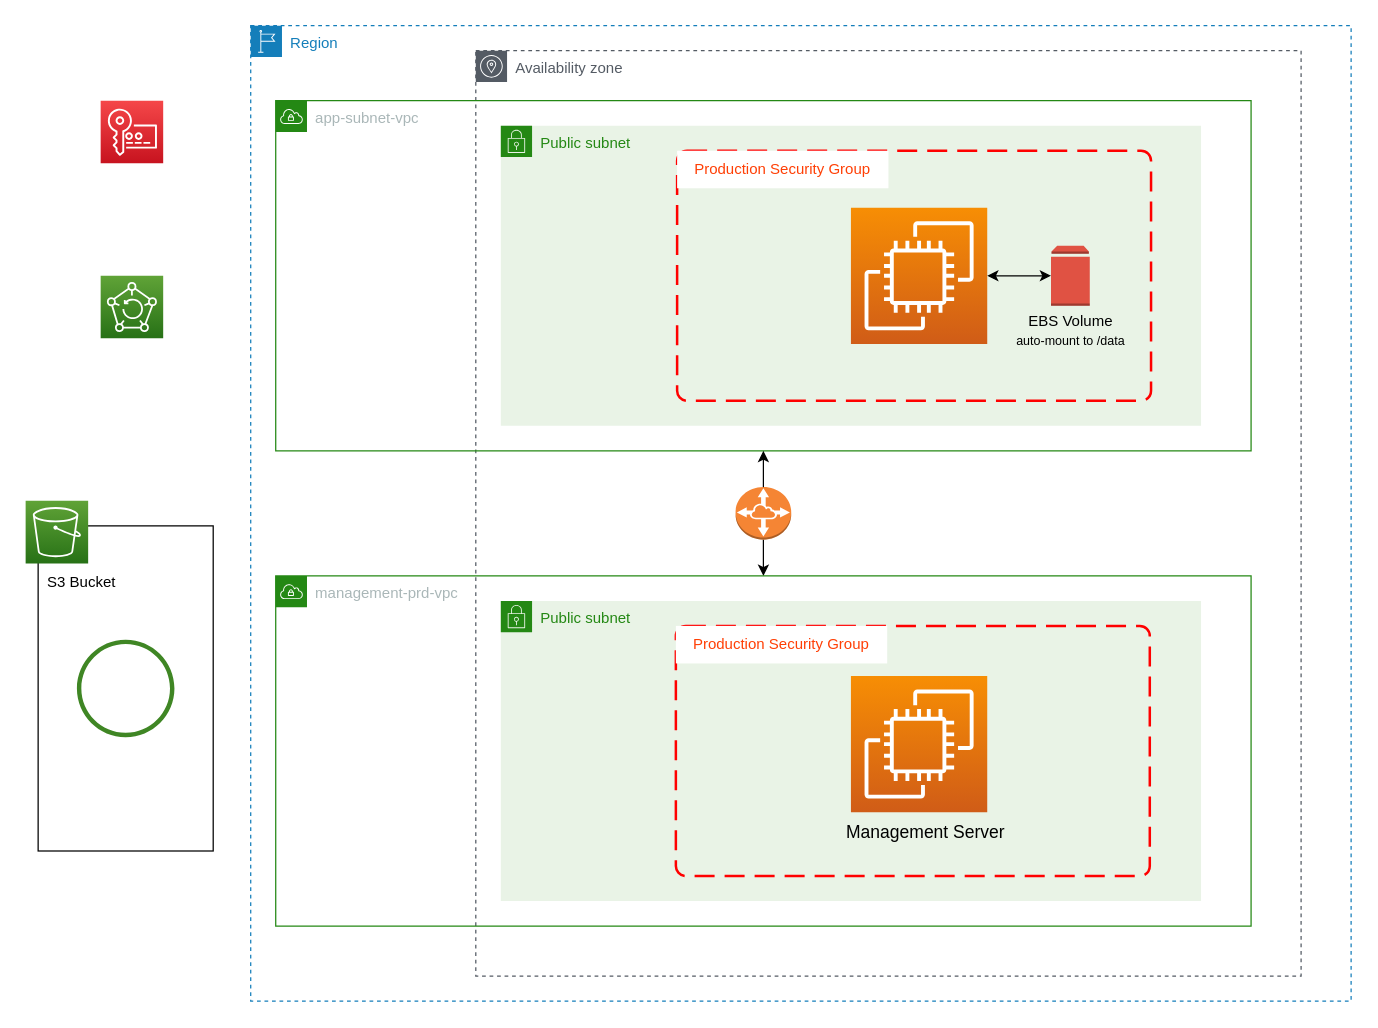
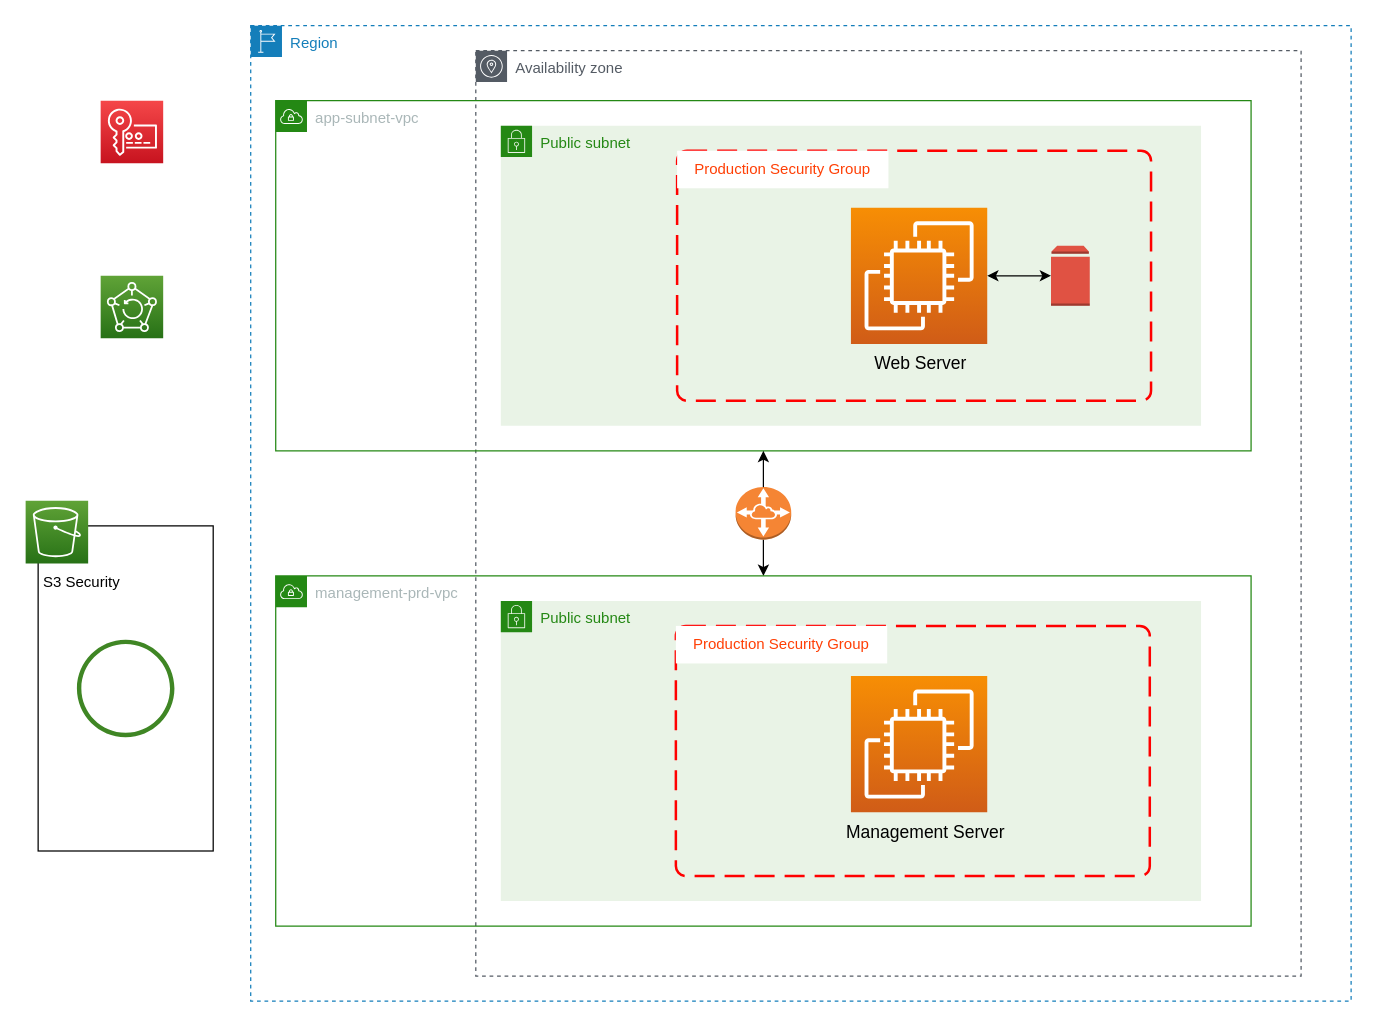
node "EBS Volume auto-mount to /data": removed
node "Web Server": added
node "S3 Bucket": label "S3 Bucket" -> "S3 Security"
